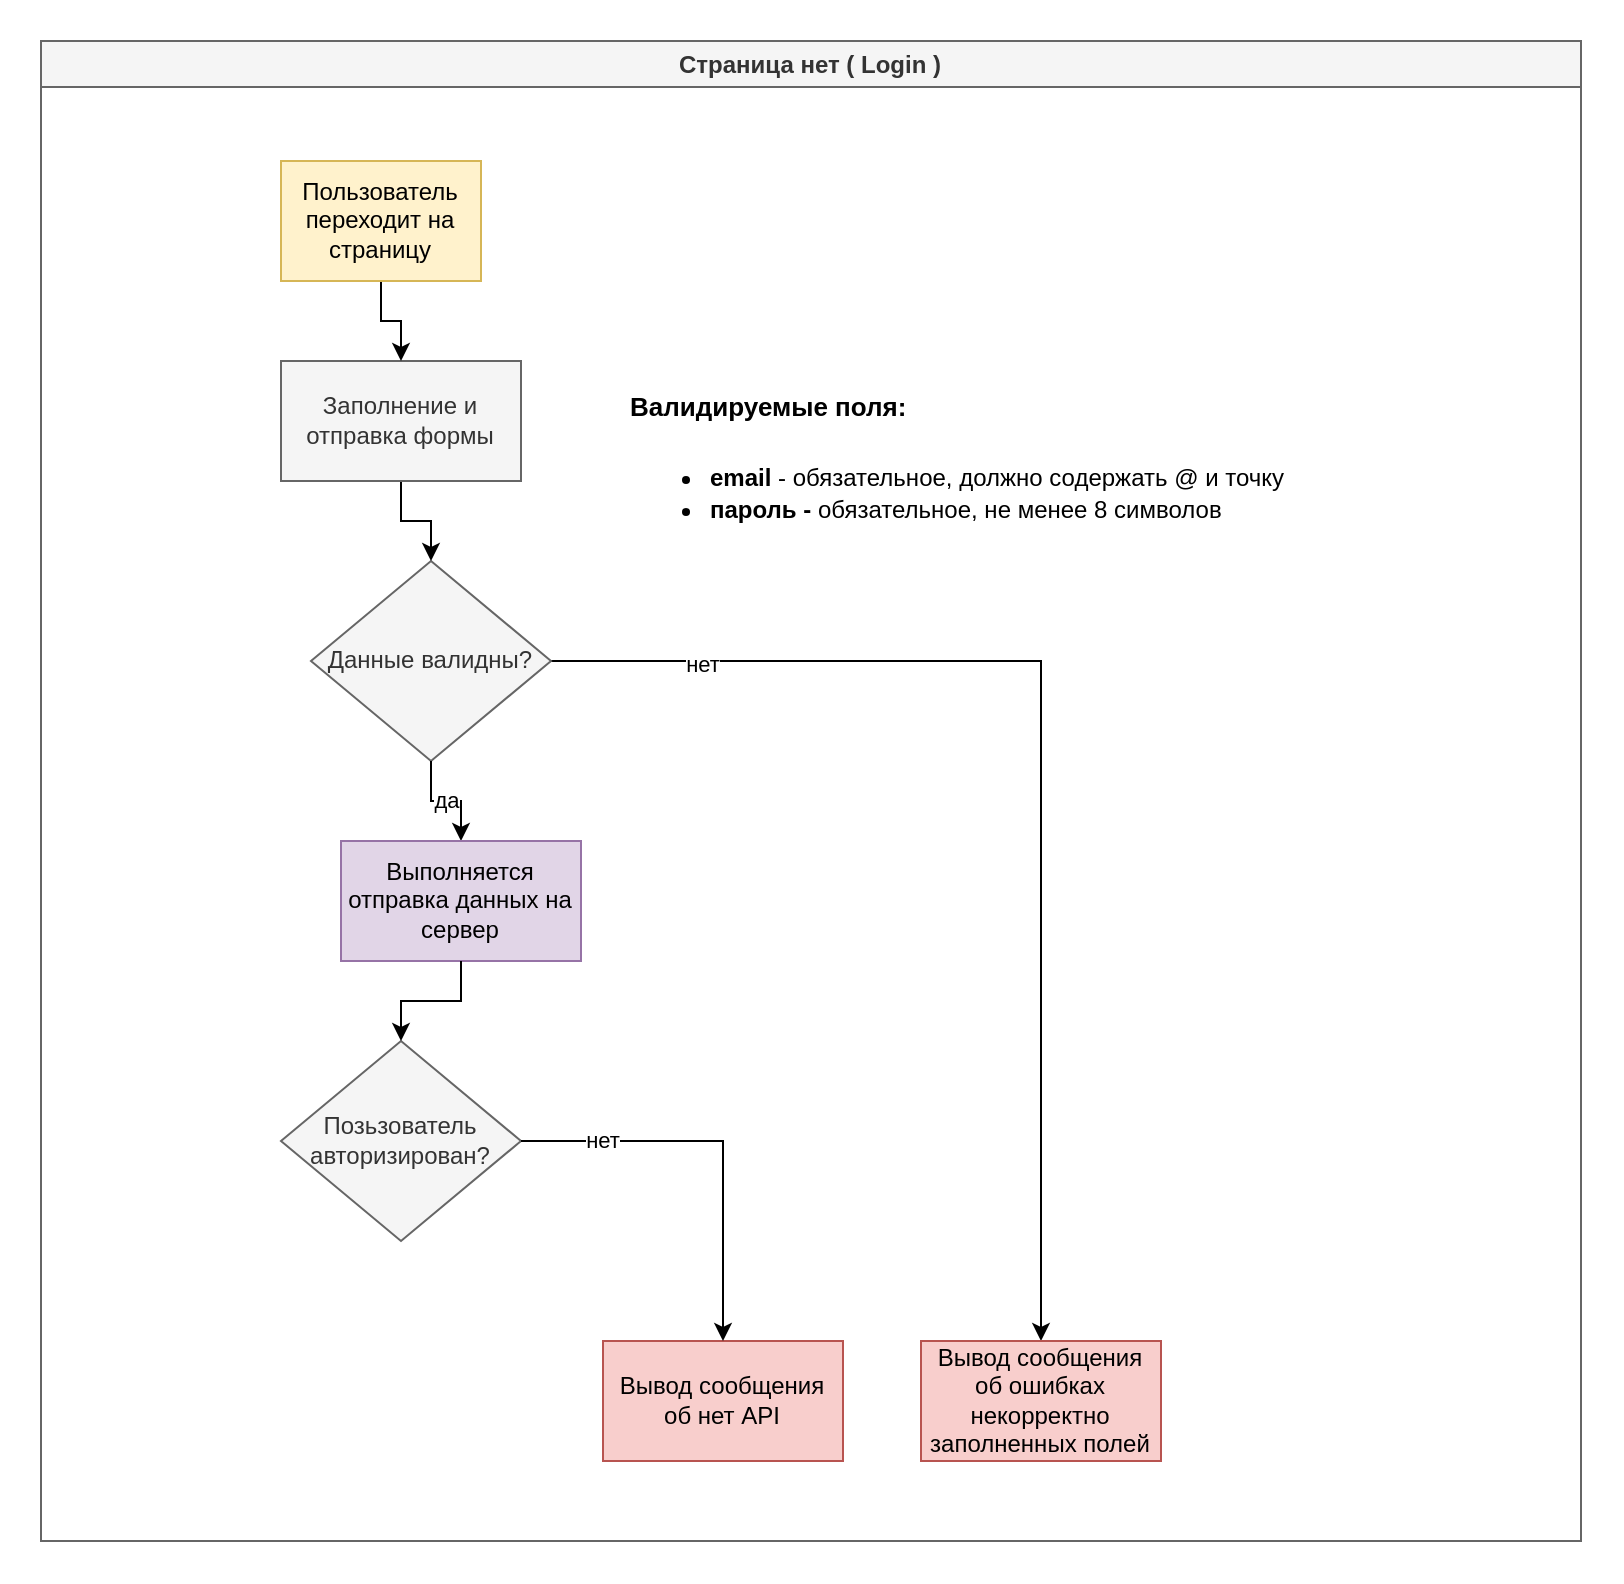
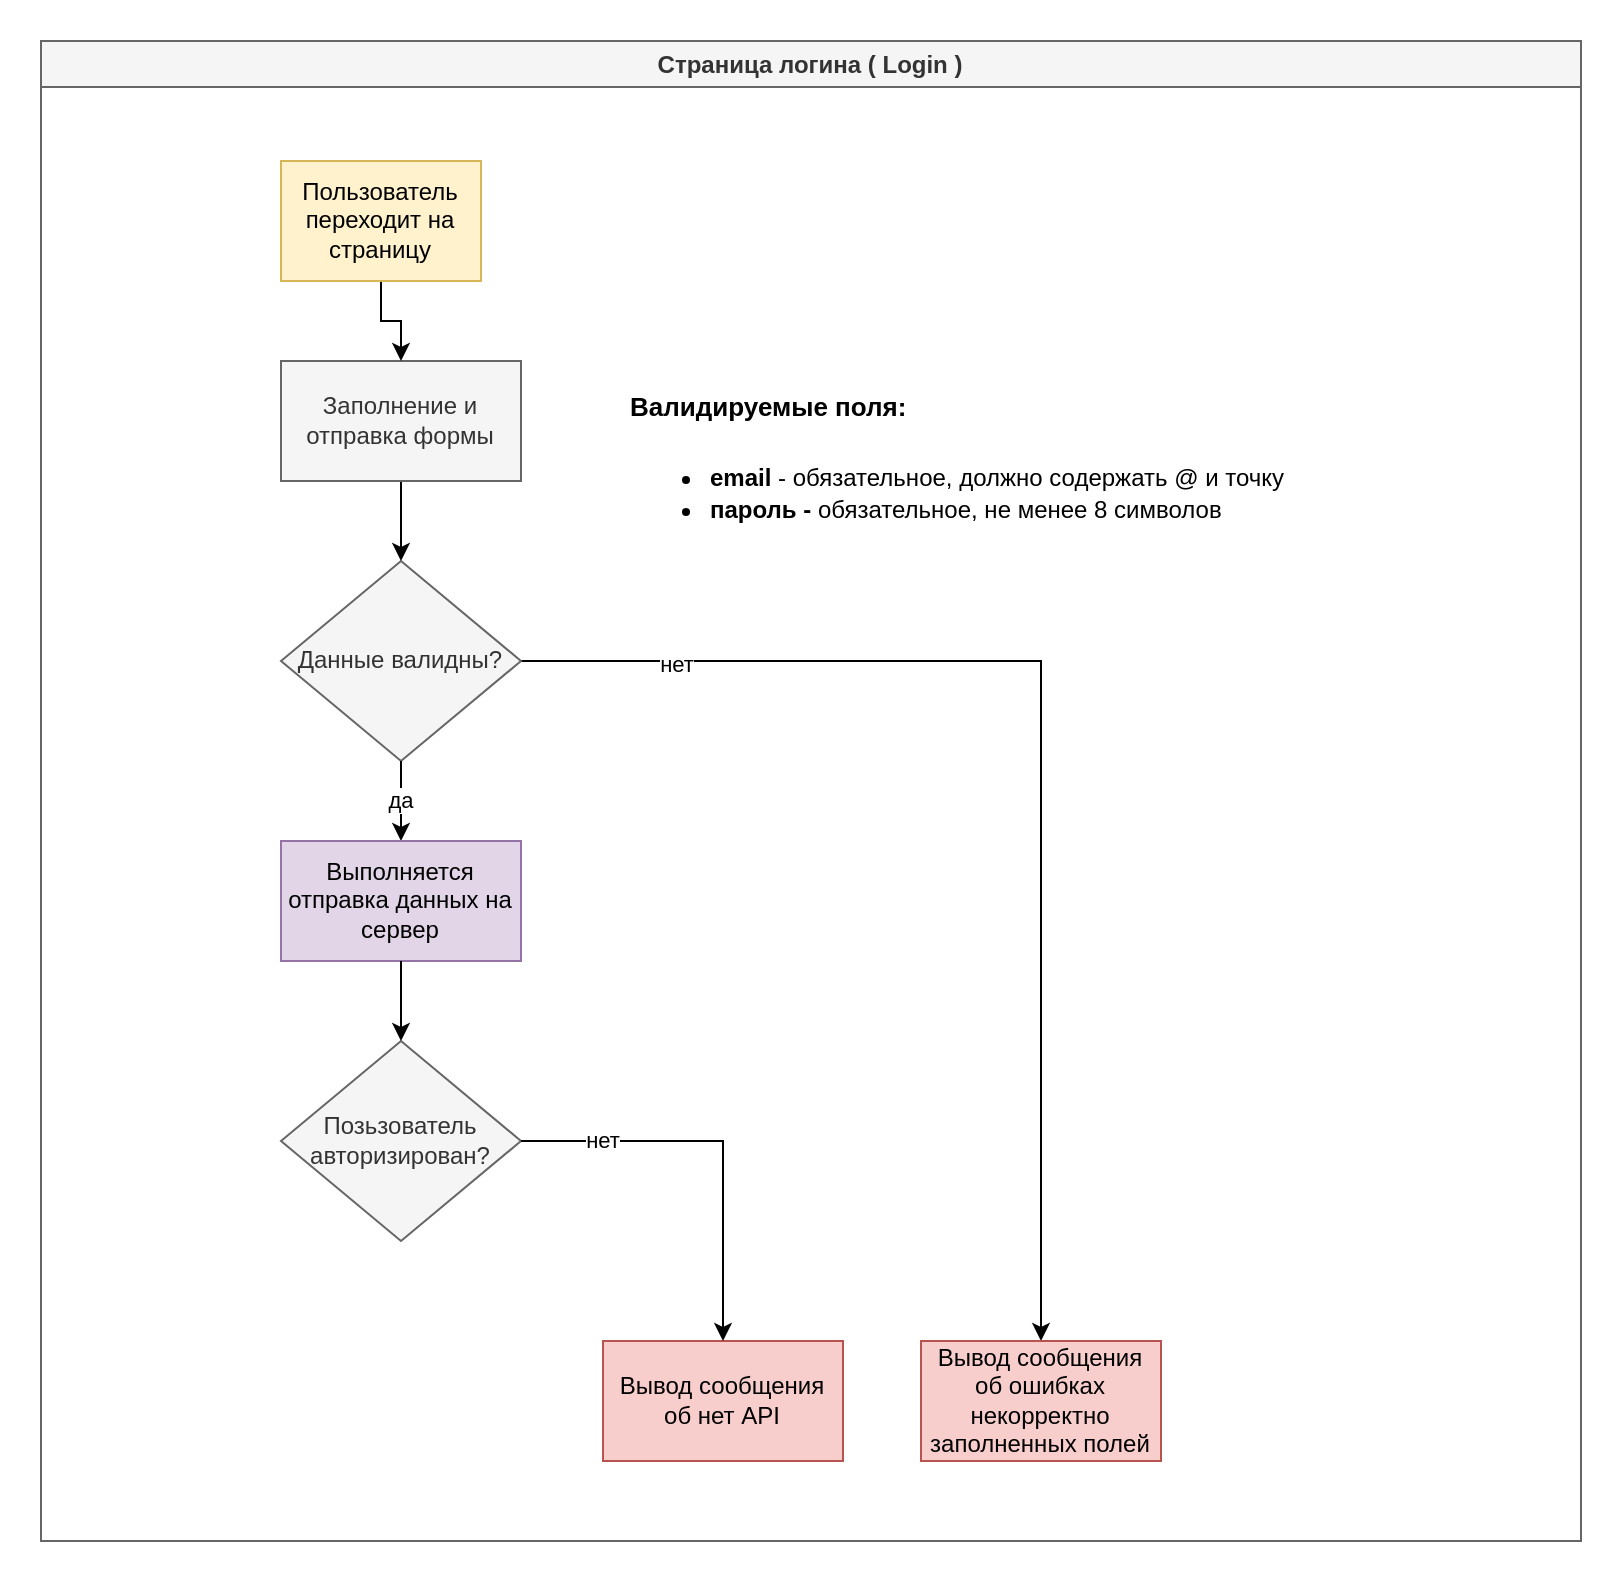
node "Страница нет ( Login )": label "Страница нет ( Login )" -> "Страница логина ( Login )"
node "Данные валидны?": moved (431, 661) -> (401, 661)
node "Выполняется отправка данных на сервер": moved (461, 901) -> (401, 901)
